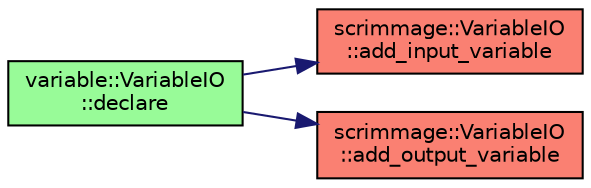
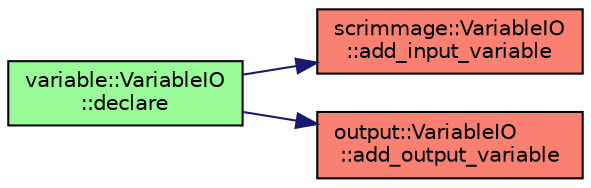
node "scrimmage::VariableIO ::add_output_variable": label "scrimmage::VariableIO ::add_output_variable" -> "output::VariableIO ::add_output_variable"
